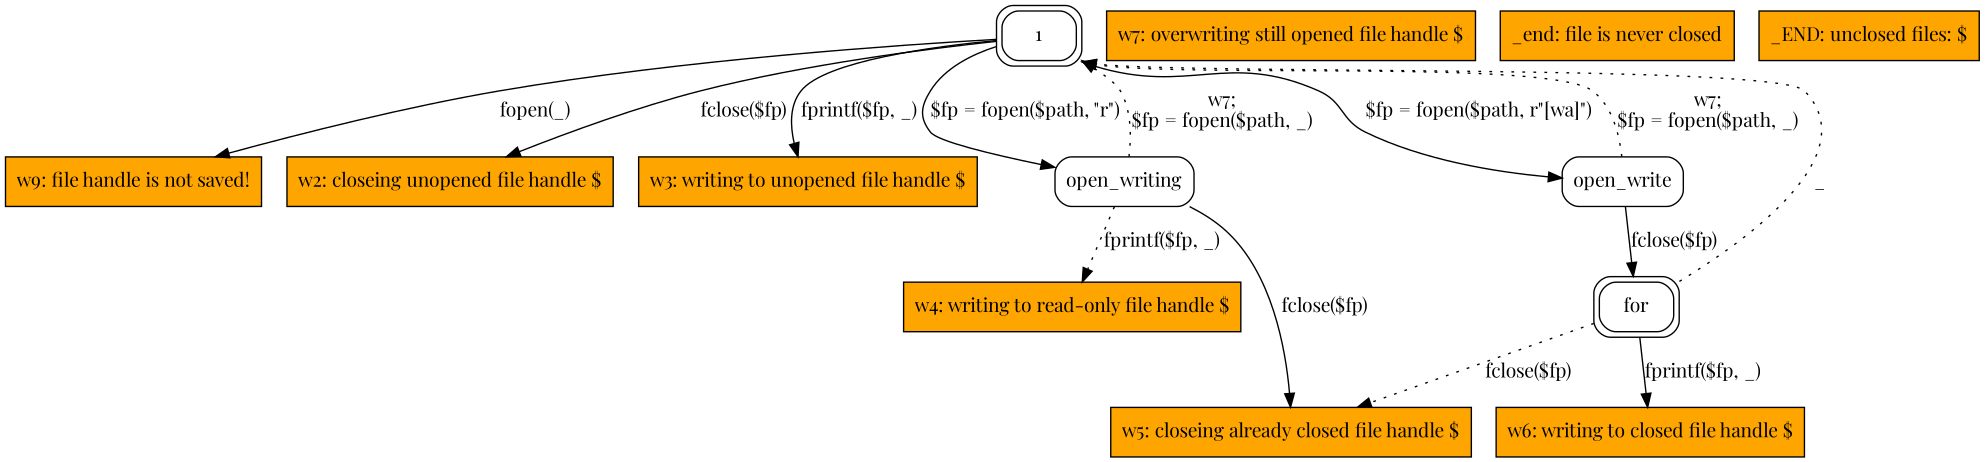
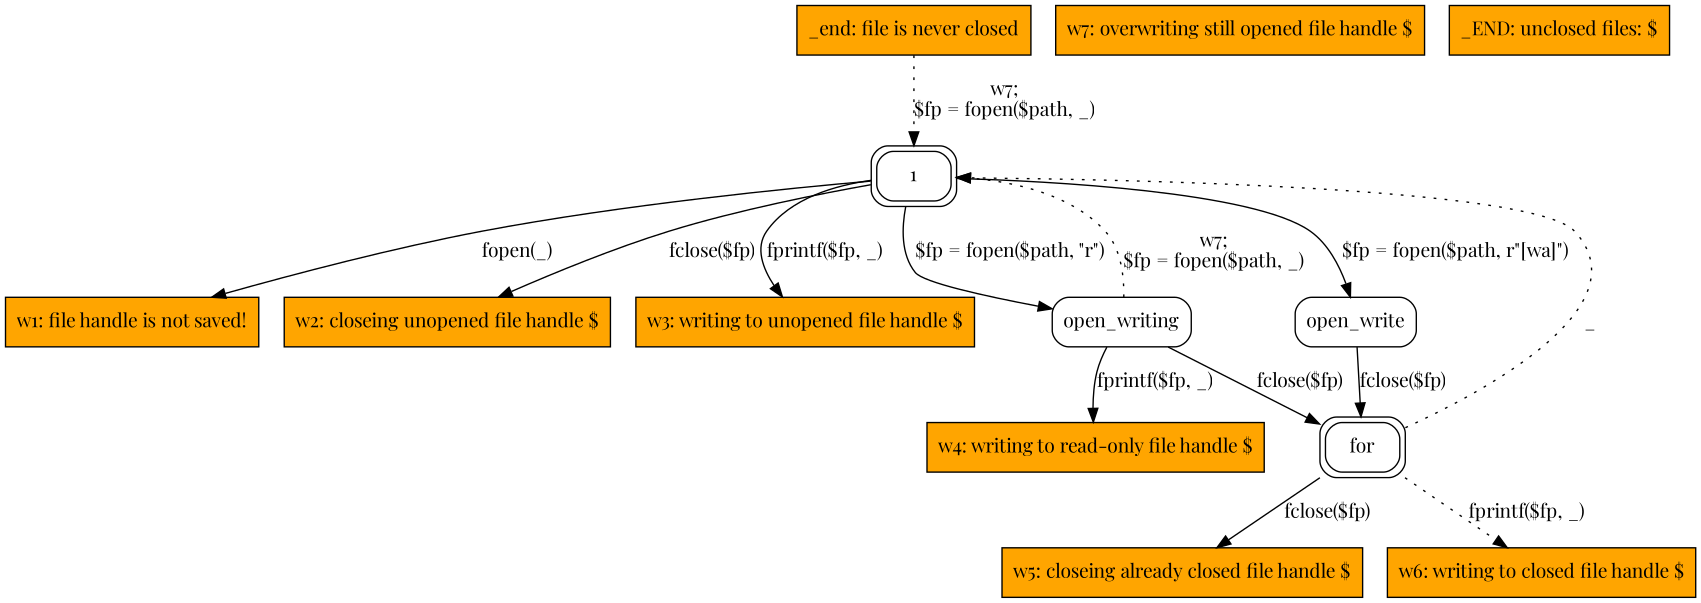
edge "open_write" -> "1": now "_end: file is never closed" -> "1"
node "w9: file handle is not saved!": label "w9: file handle is not saved!" -> "w1: file handle is not saved!"
edge "open_writing" -> "w4: writing to read-only file handle $": style dotted -> solid
edge "open_writing" -> "w5: closeing already closed file handle $": now "open_writing" -> "for"
edge "for" -> "w5: closeing already closed file handle $": style dotted -> solid
edge "for" -> "w6: writing to closed file handle $": style solid -> dotted
